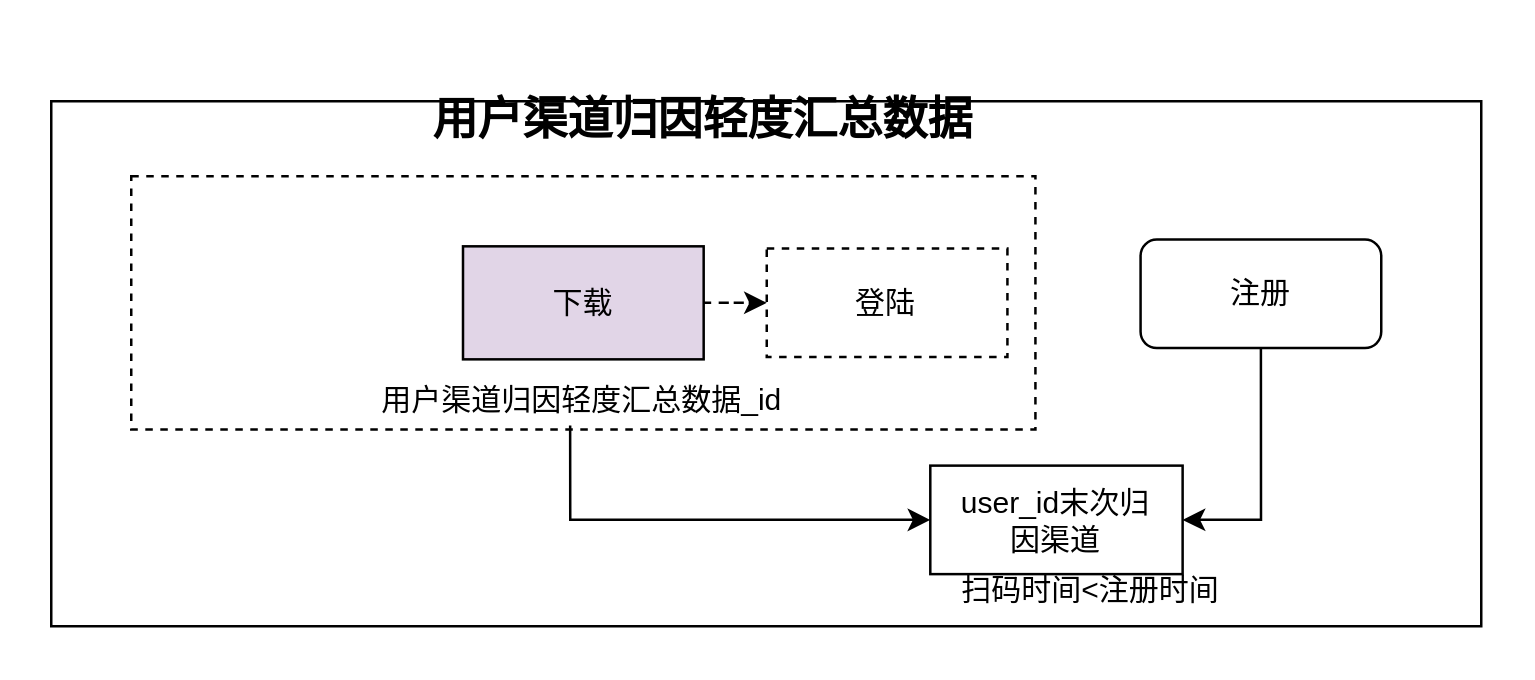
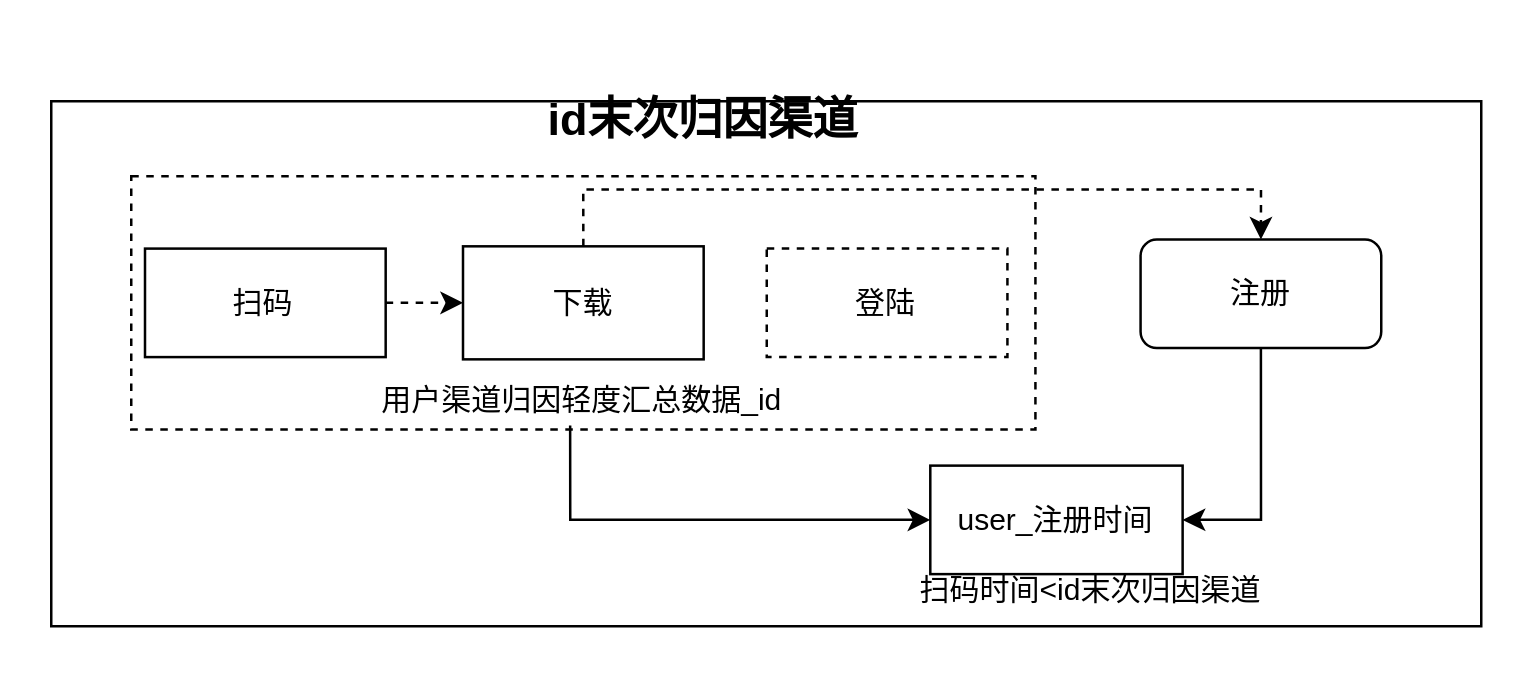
node "用户渠道归因轻度汇总数据": label "用户渠道归因轻度汇总数据" -> "id末次归因渠道"
edge "下载" -> "注册": added
node "扫码": added
edge "扫码" -> "下载": added
node "下载": fillcolor #e1d5e7 -> #ffffff
edge "下载" -> "登陆": removed
node "user_id末次归因渠道": label "user_id末次归因渠道" -> "user_注册时间"
node "扫码时间<注册时间": label "扫码时间<注册时间" -> "扫码时间<id末次归因渠道"
